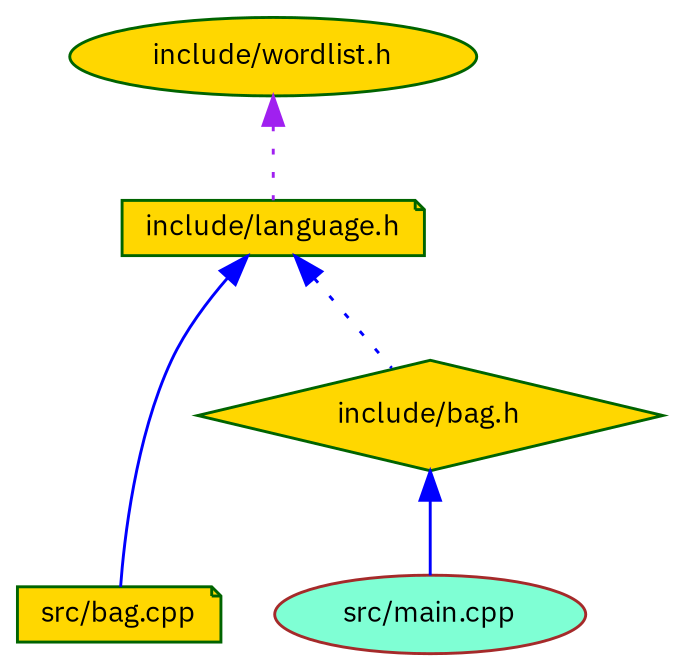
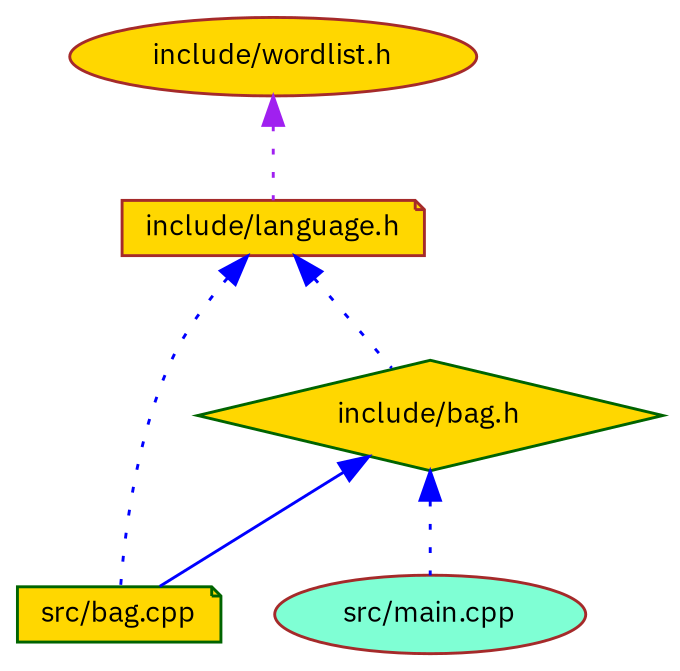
node "include/wordlist.h": color darkgreen -> brown
node "include/language.h": color darkgreen -> brown
edge "src/bag.cpp" -> "include/language.h": style solid -> dotted
edge "src/bag.cpp" -> "include/bag.h": added
edge "src/main.cpp" -> "include/bag.h": style solid -> dotted
